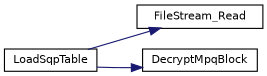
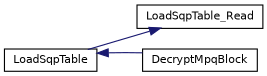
node "FileStream_Read": label "FileStream_Read" -> "LoadSqpTable_Read"
edge "LoadSqpTable" -> "DecryptMpqBlock": reversed
